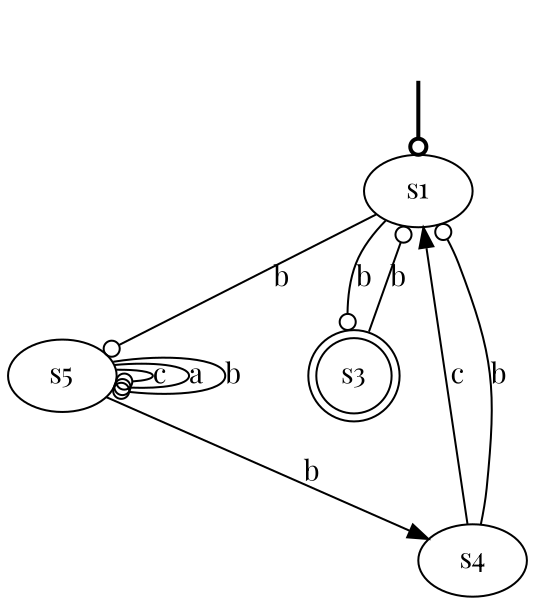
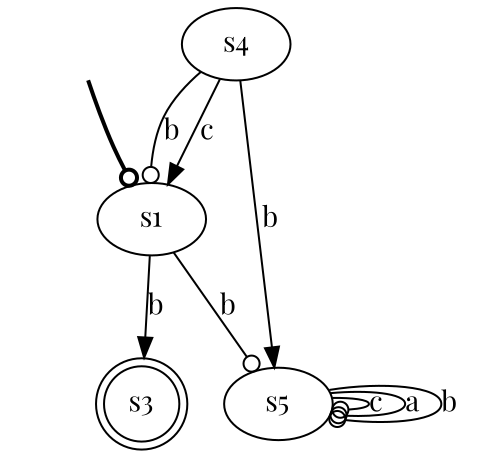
edge "s1" -> "s3": arrowhead odot -> normal
edge "s3" -> "s1": removed, label "b"
edge "s5" -> "s4": reversed
